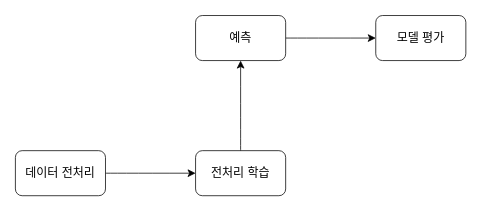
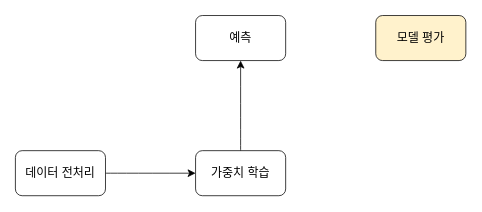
edge "예측" -> "모델 평가": removed
node "모델 평가": fillcolor #ffffff -> #fff2cc
node "전처리 학습": label "전처리 학습" -> "가중치 학습"
